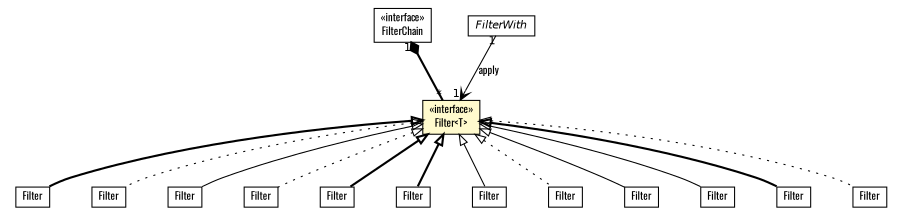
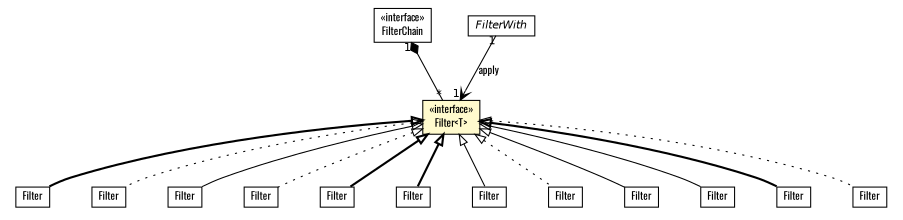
edge "FilterChain" -- "Filter<T>": style bold -> solid
